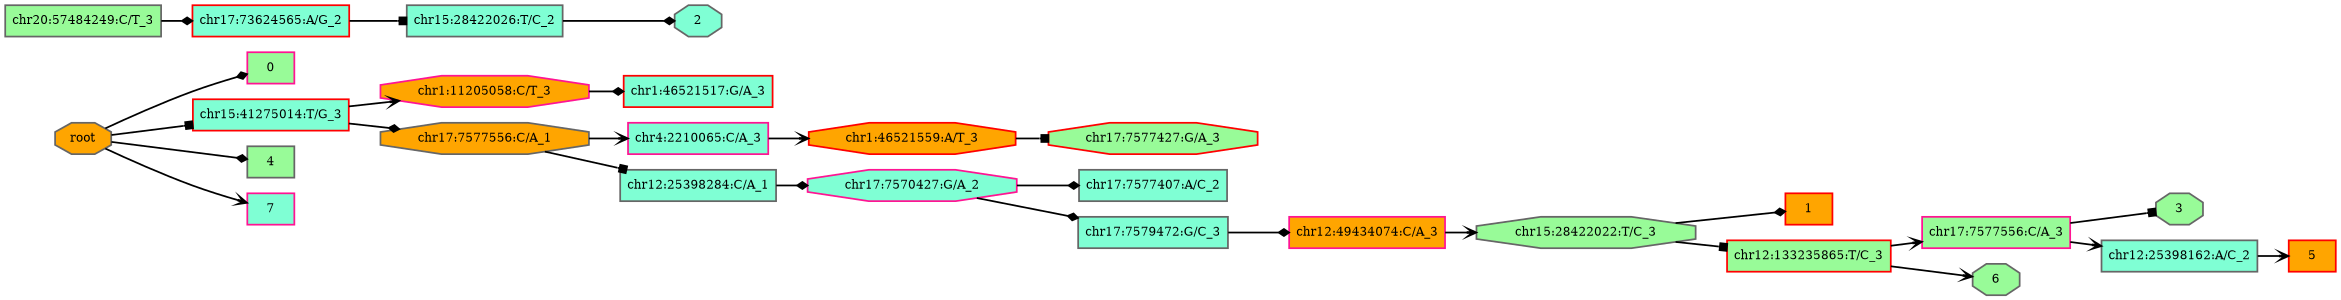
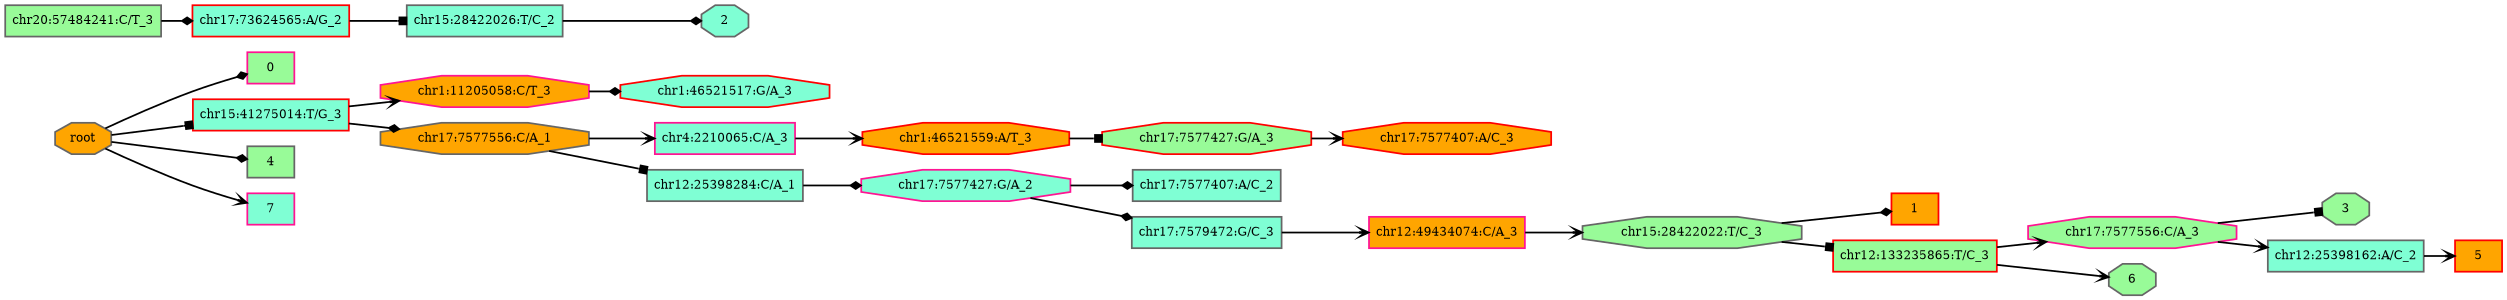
node "chr20:57484249:C/T_3": label "chr20:57484249:C/T_3" -> "chr20:57484241:C/T_3"
node "chr1:46521517:G/A_3": shape box -> octagon
node "chr17:7577407:A/C_3": added
node "chr17:7570427:G/A_2": label "chr17:7570427:G/A_2" -> "chr17:7577427:G/A_2"
edge "chr17:7579472:G/C_3" -> "chr12:49434074:C/A_3": arrowhead diamond -> vee
node "chr17:7577556:C/A_3": shape box -> octagon
